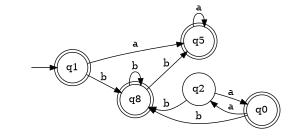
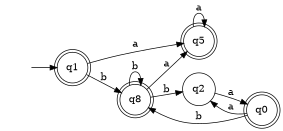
edge "q8" -> "q5": label "b" -> "a"
edge "q2" -> "q8": reversed
